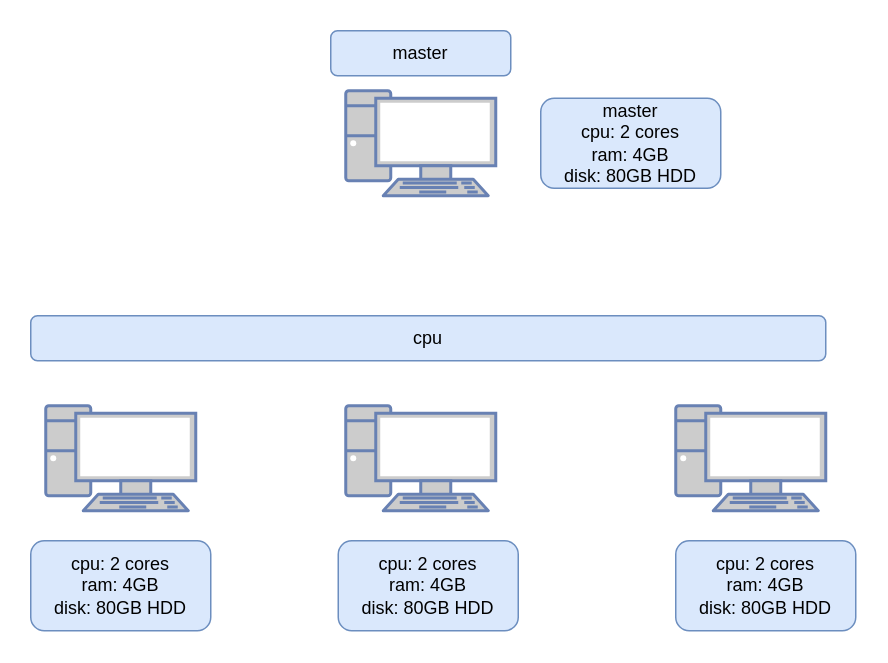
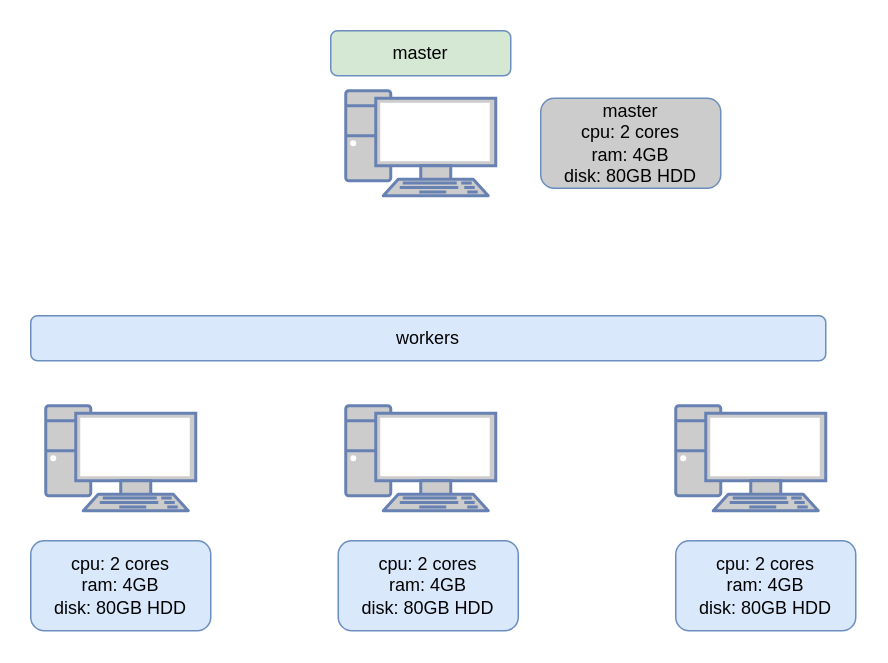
node "master": fillcolor #dae8fc -> #d5e8d4
node "master cpu: 2 cores ram: 4GB disk: 80GB HDD": fillcolor #dae8fc -> #cccccc
node "cpu": label "cpu" -> "workers"
